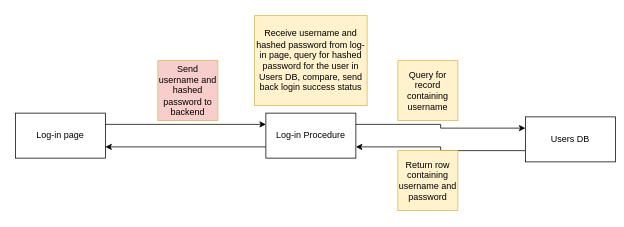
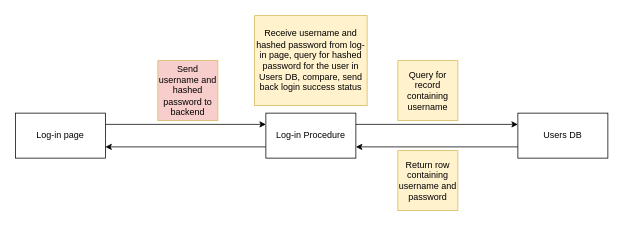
node "Users DB": moved (570, 139) -> (563, 135)
